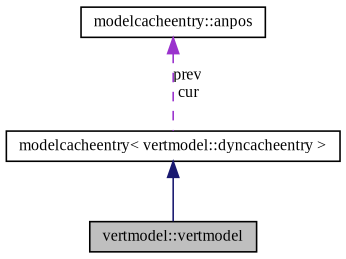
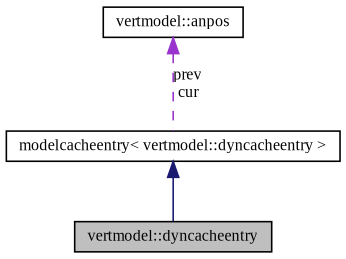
node "modelcacheentry::anpos": label "modelcacheentry::anpos" -> "vertmodel::anpos"
node "vertmodel::vertmodel": label "vertmodel::vertmodel" -> "vertmodel::dyncacheentry"
